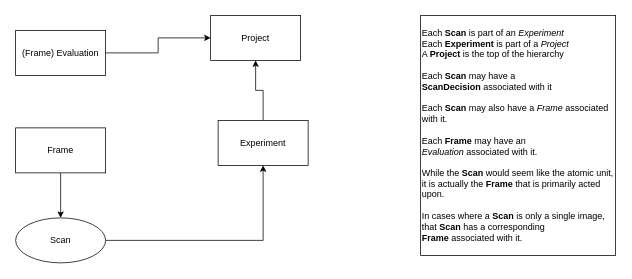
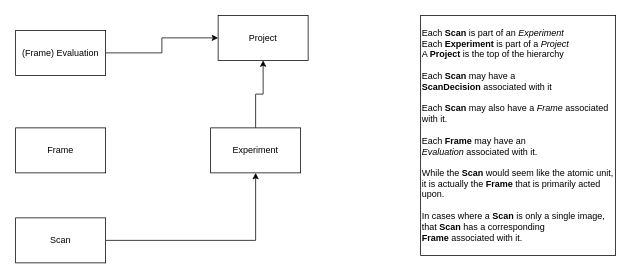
node "Project": moved (255, 38) -> (263, 38)
node "Experiment": moved (263, 143) -> (255, 150)
edge "Frame" -> "Scan": removed
node "Scan": shape ellipse -> rectangle
